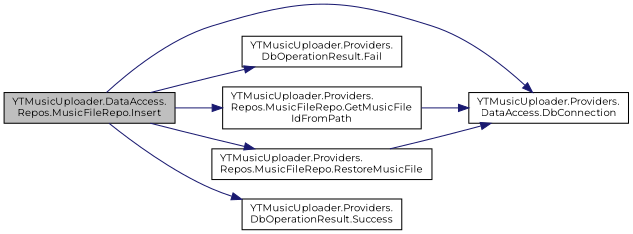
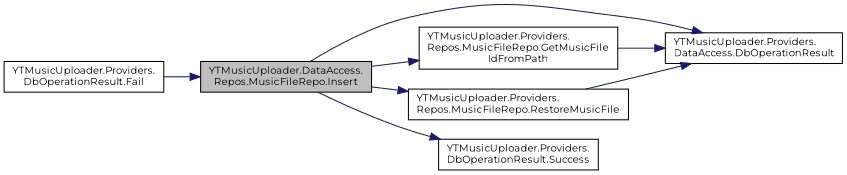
edge "YTMusicUploader.DataAccess. Repos.MusicFileRepo.Insert" -> "YTMusicUploader.Providers. DbOperationResult.Fail": reversed
node "YTMusicUploader.Providers. DataAccess.DbConnection": label "YTMusicUploader.Providers. DataAccess.DbConnection" -> "YTMusicUploader.Providers. DataAccess.DbOperationResult"
